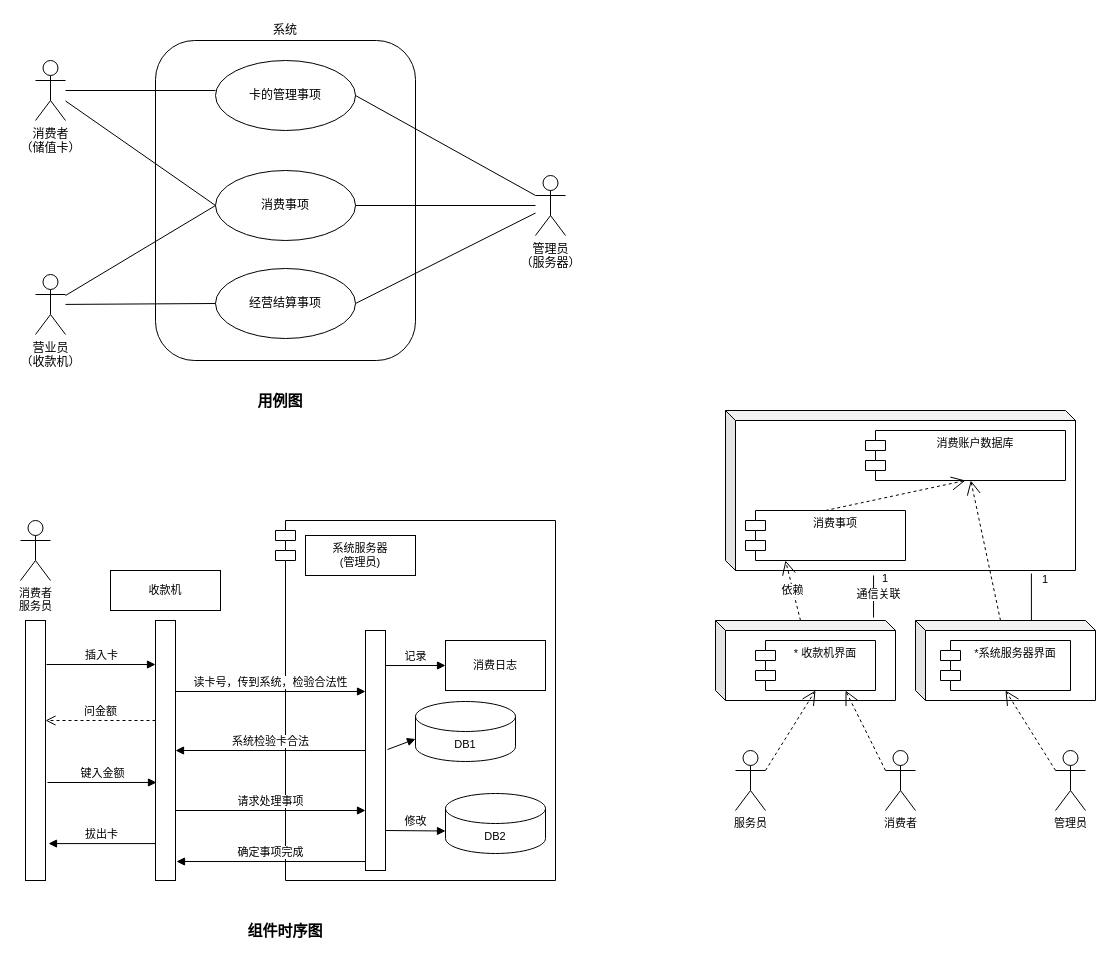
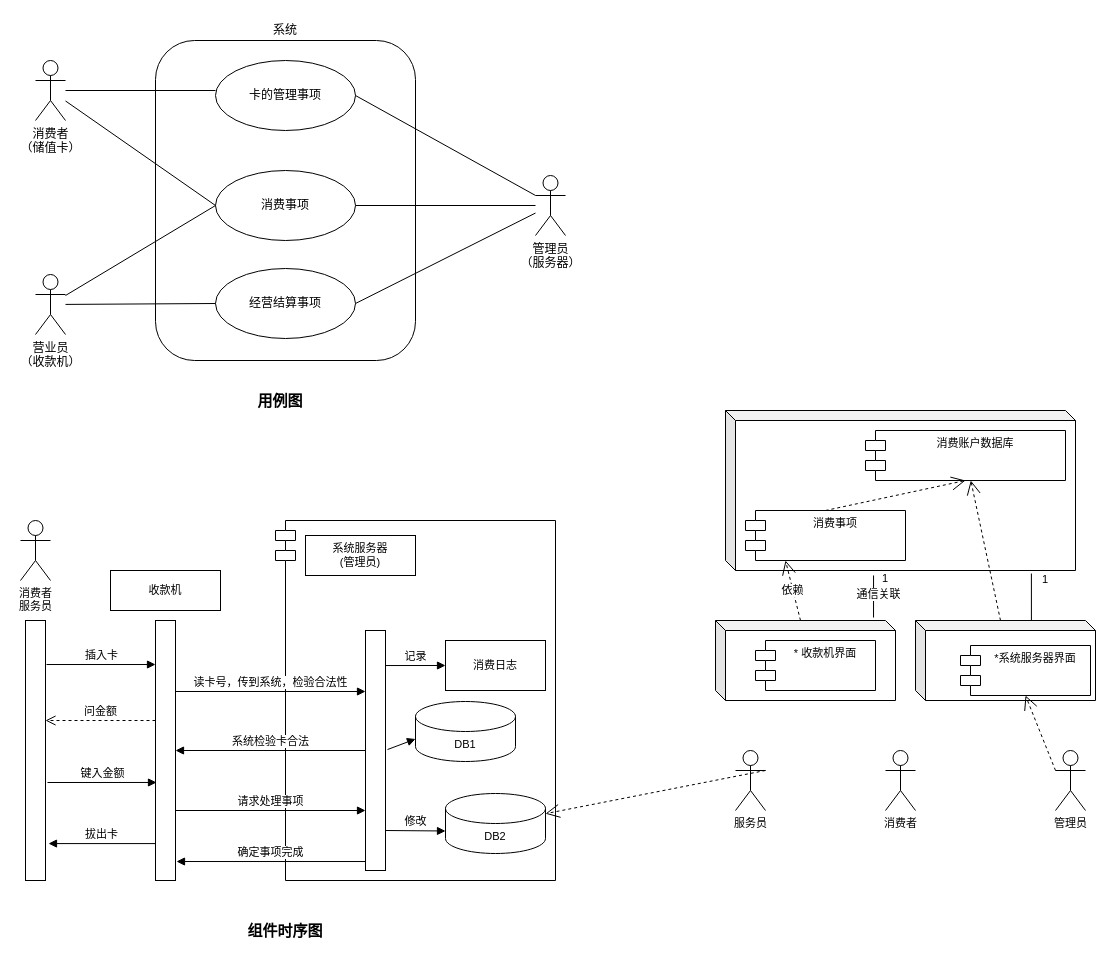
node "*系统服务器界面": moved (1006, 666) -> (1026, 671)
edge "消费者" -> "* 收款机界面": removed
edge "服务员" -> "* 收款机界面": now "服务员" -> "DB2"
